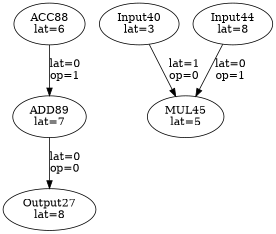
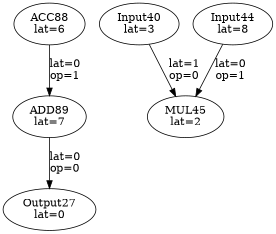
node "MUL45 lat=5": label "MUL45 lat=5" -> "MUL45 lat=2"
node "Output27 lat=8": label "Output27 lat=8" -> "Output27 lat=0"
